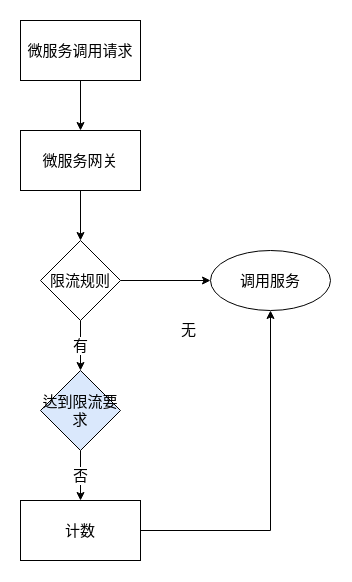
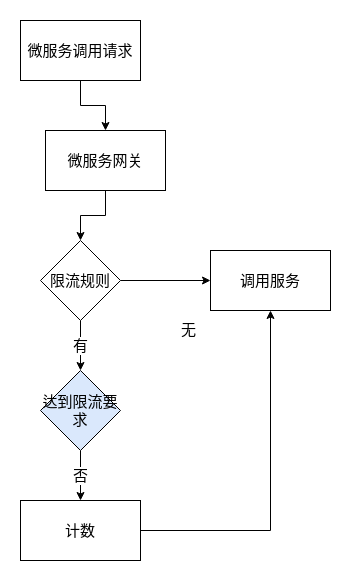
node "微服务网关": moved (81, 161) -> (106, 161)
node "调用服务": shape ellipse -> rectangle
